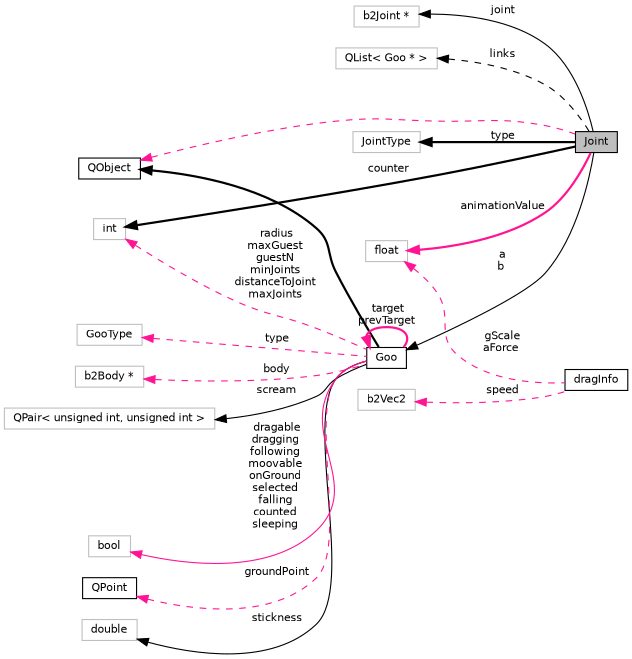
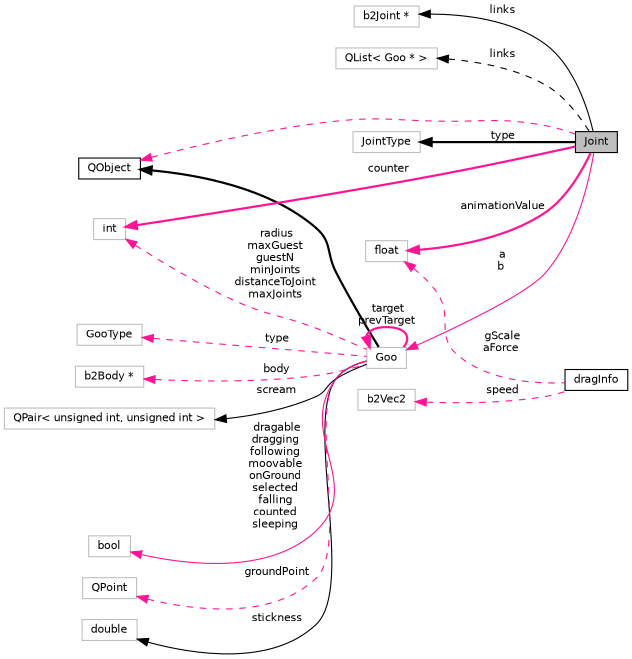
edge "Joint" -> "b2Joint *": label " joint" -> " links"
edge "Joint" -> "int": color black -> deeppink
edge "Joint" -> "Goo": color black -> deeppink
node "Goo": color black -> grey75
node "QPoint": color black -> grey75
